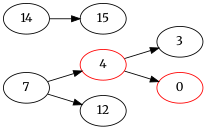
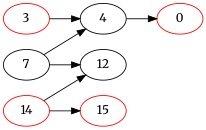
node "14": color black -> red
node "15": color black -> red
node "3": color black -> red
edge "4" -> "3": reversed
node "4": color red -> black
edge "14" -> "12": added
